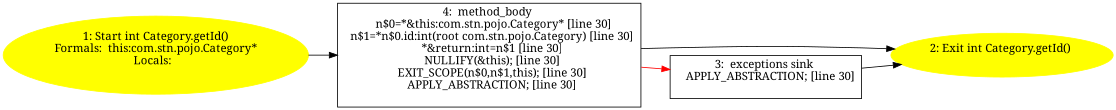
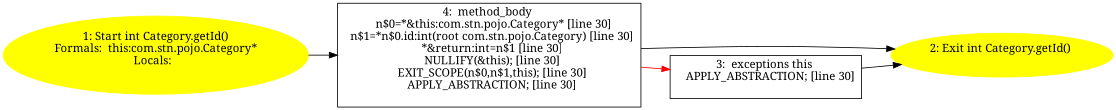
node "3:  exceptions sink APPLY_ABSTRACTION; [line 30]": label "3:  exceptions sink APPLY_ABSTRACTION; [line 30]" -> "3:  exceptions this APPLY_ABSTRACTION; [line 30]"
